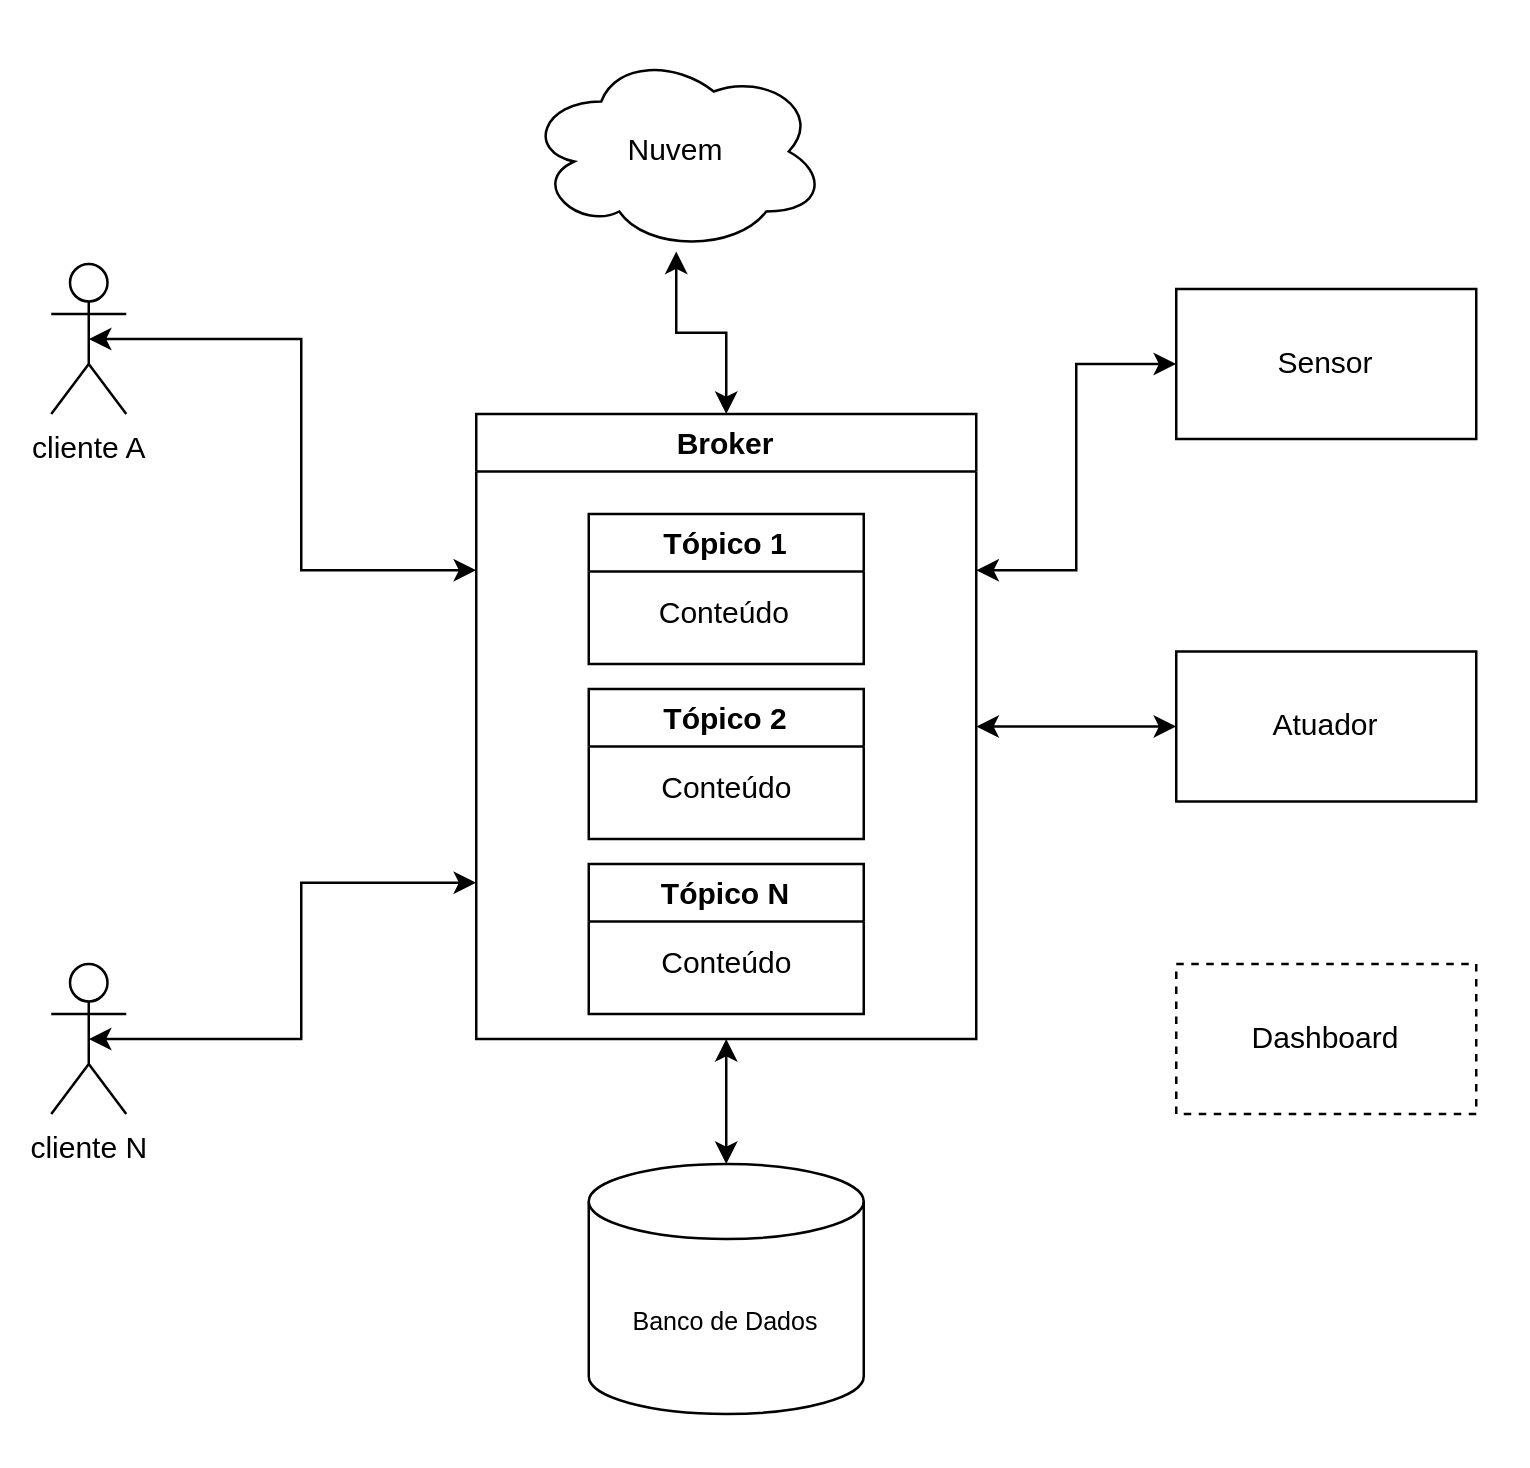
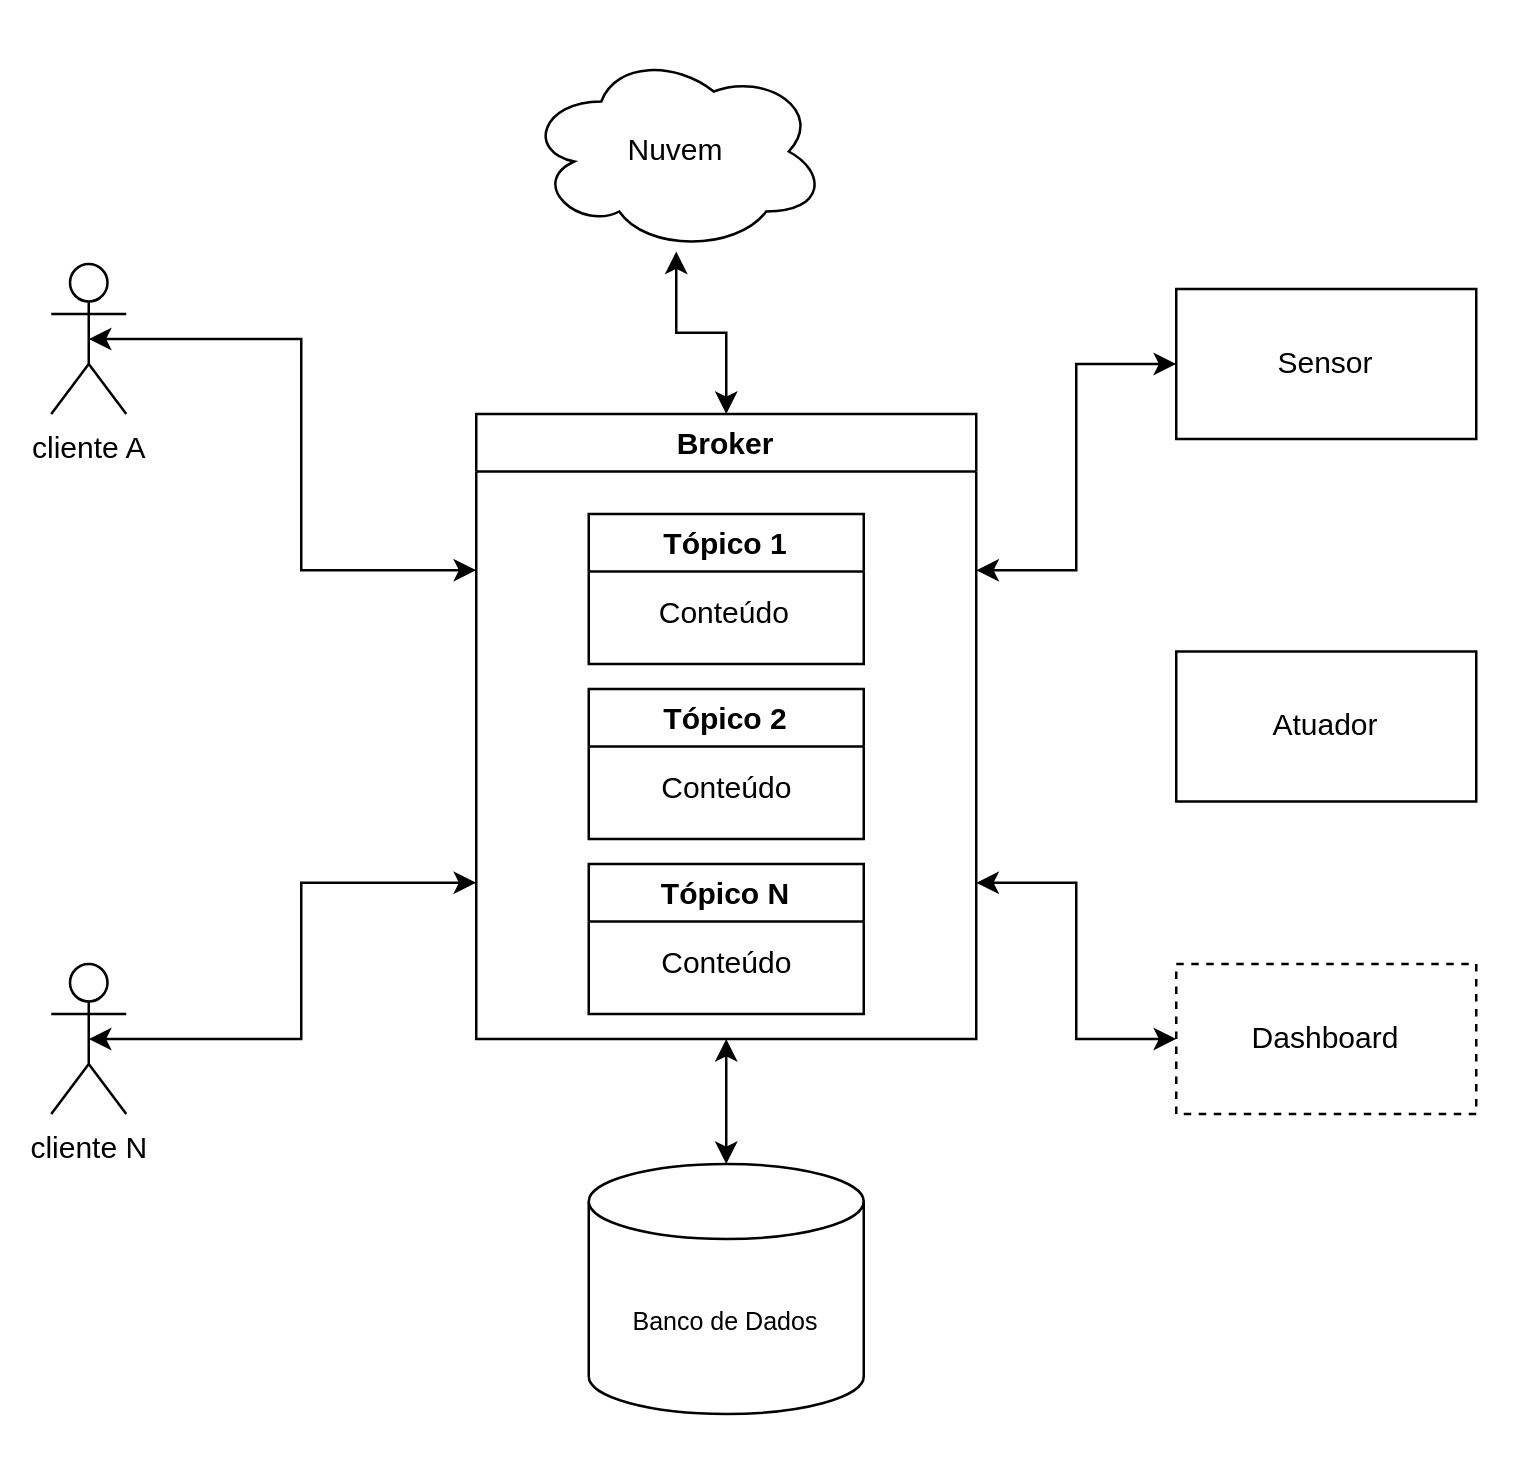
edge "Broker" -- "Atuador": removed
edge "Broker" -- "Dashboard": added
